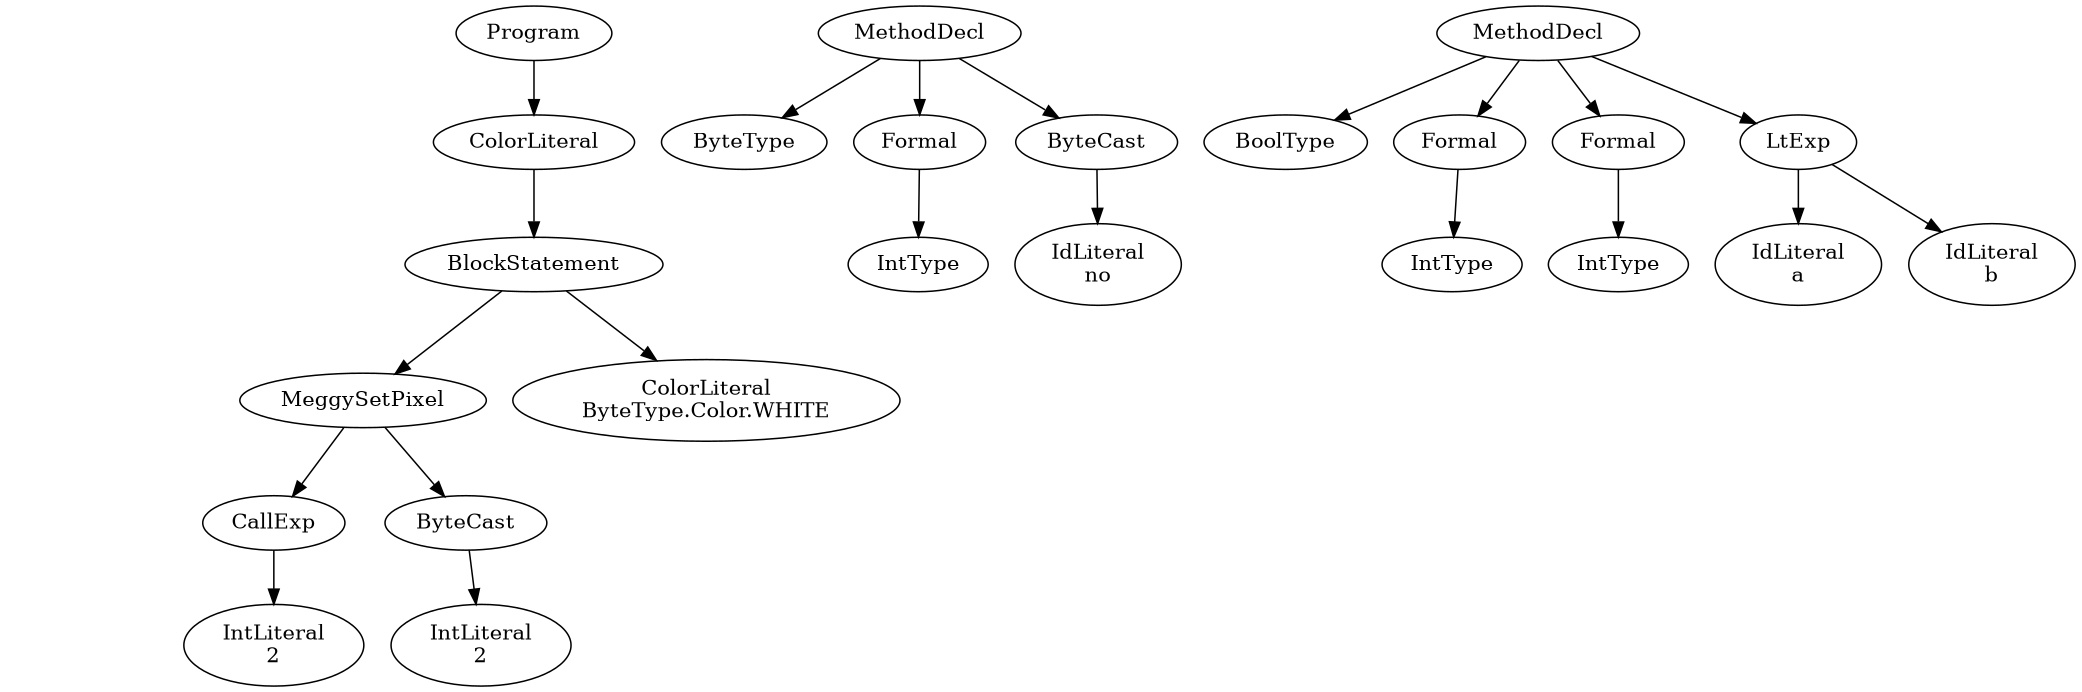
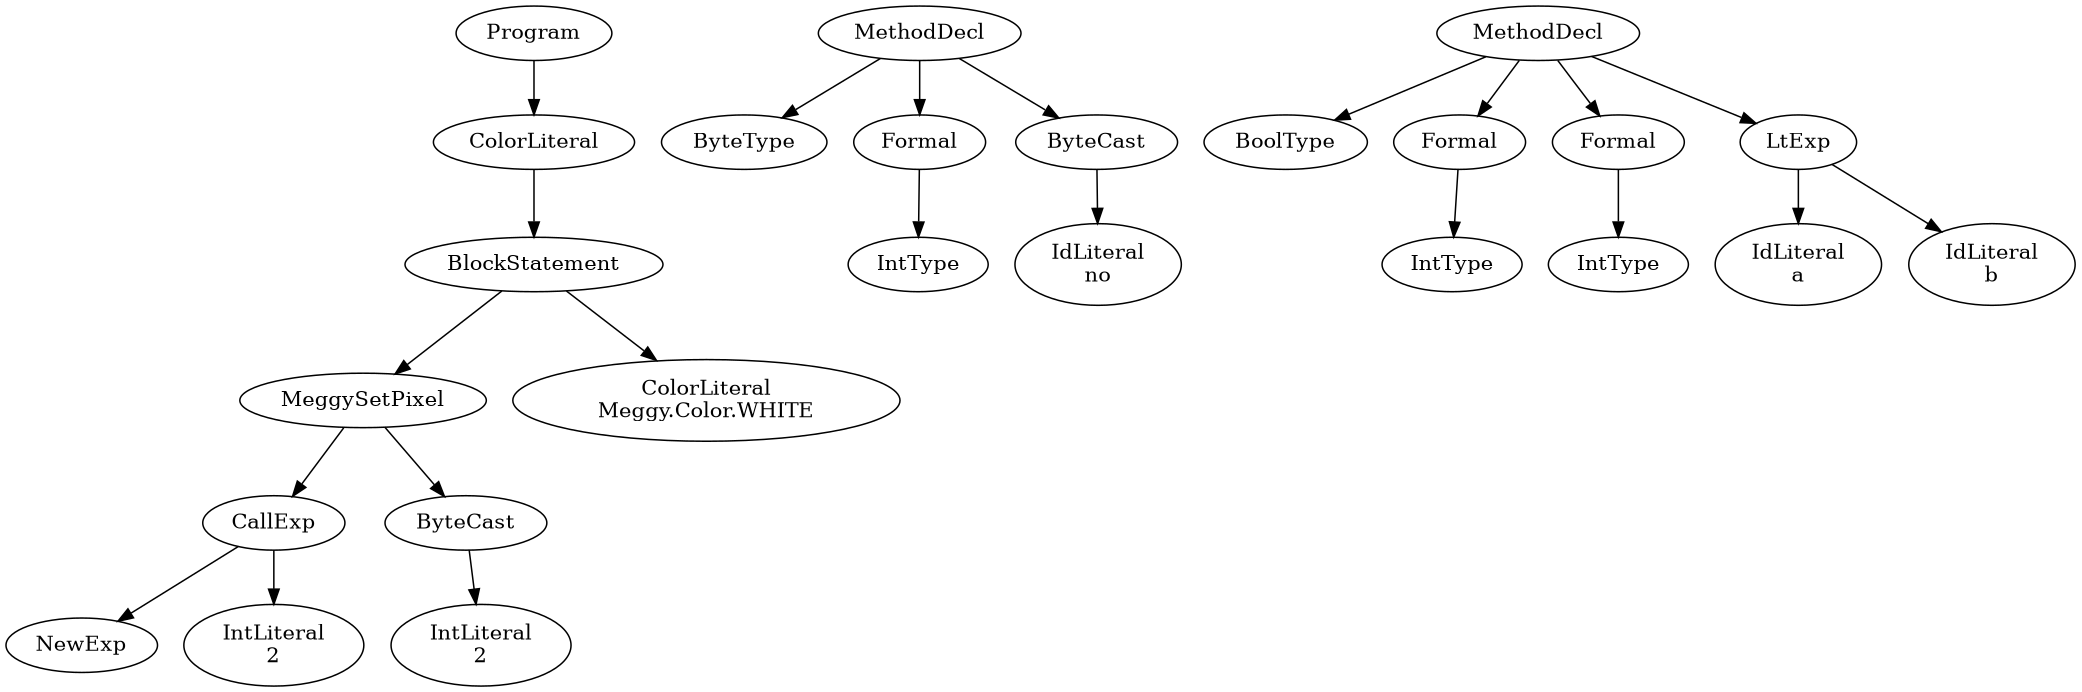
node "ColorLiteral ByteType.Color.WHITE": label "ColorLiteral ByteType.Color.WHITE" -> "ColorLiteral Meggy.Color.WHITE"
node "NewExp": added
